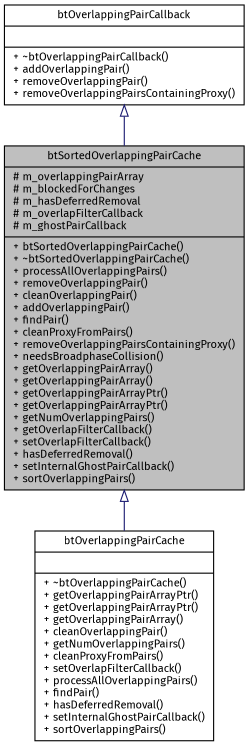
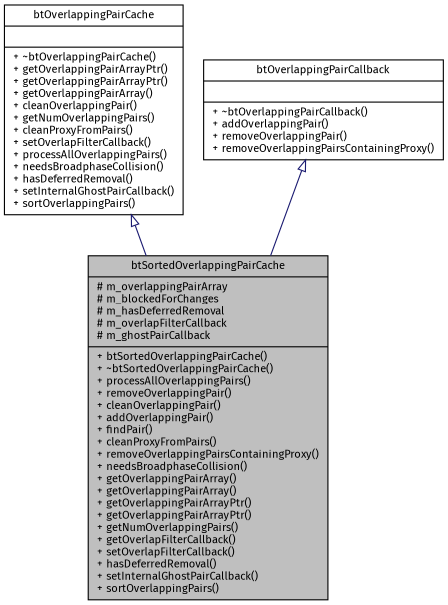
edge "btOverlappingPairCache" -> "btSortedOverlappingPairCache": reversed
node "btOverlappingPairCache": text "+ findPair()" -> "+ needsBroadphaseCollision()"
